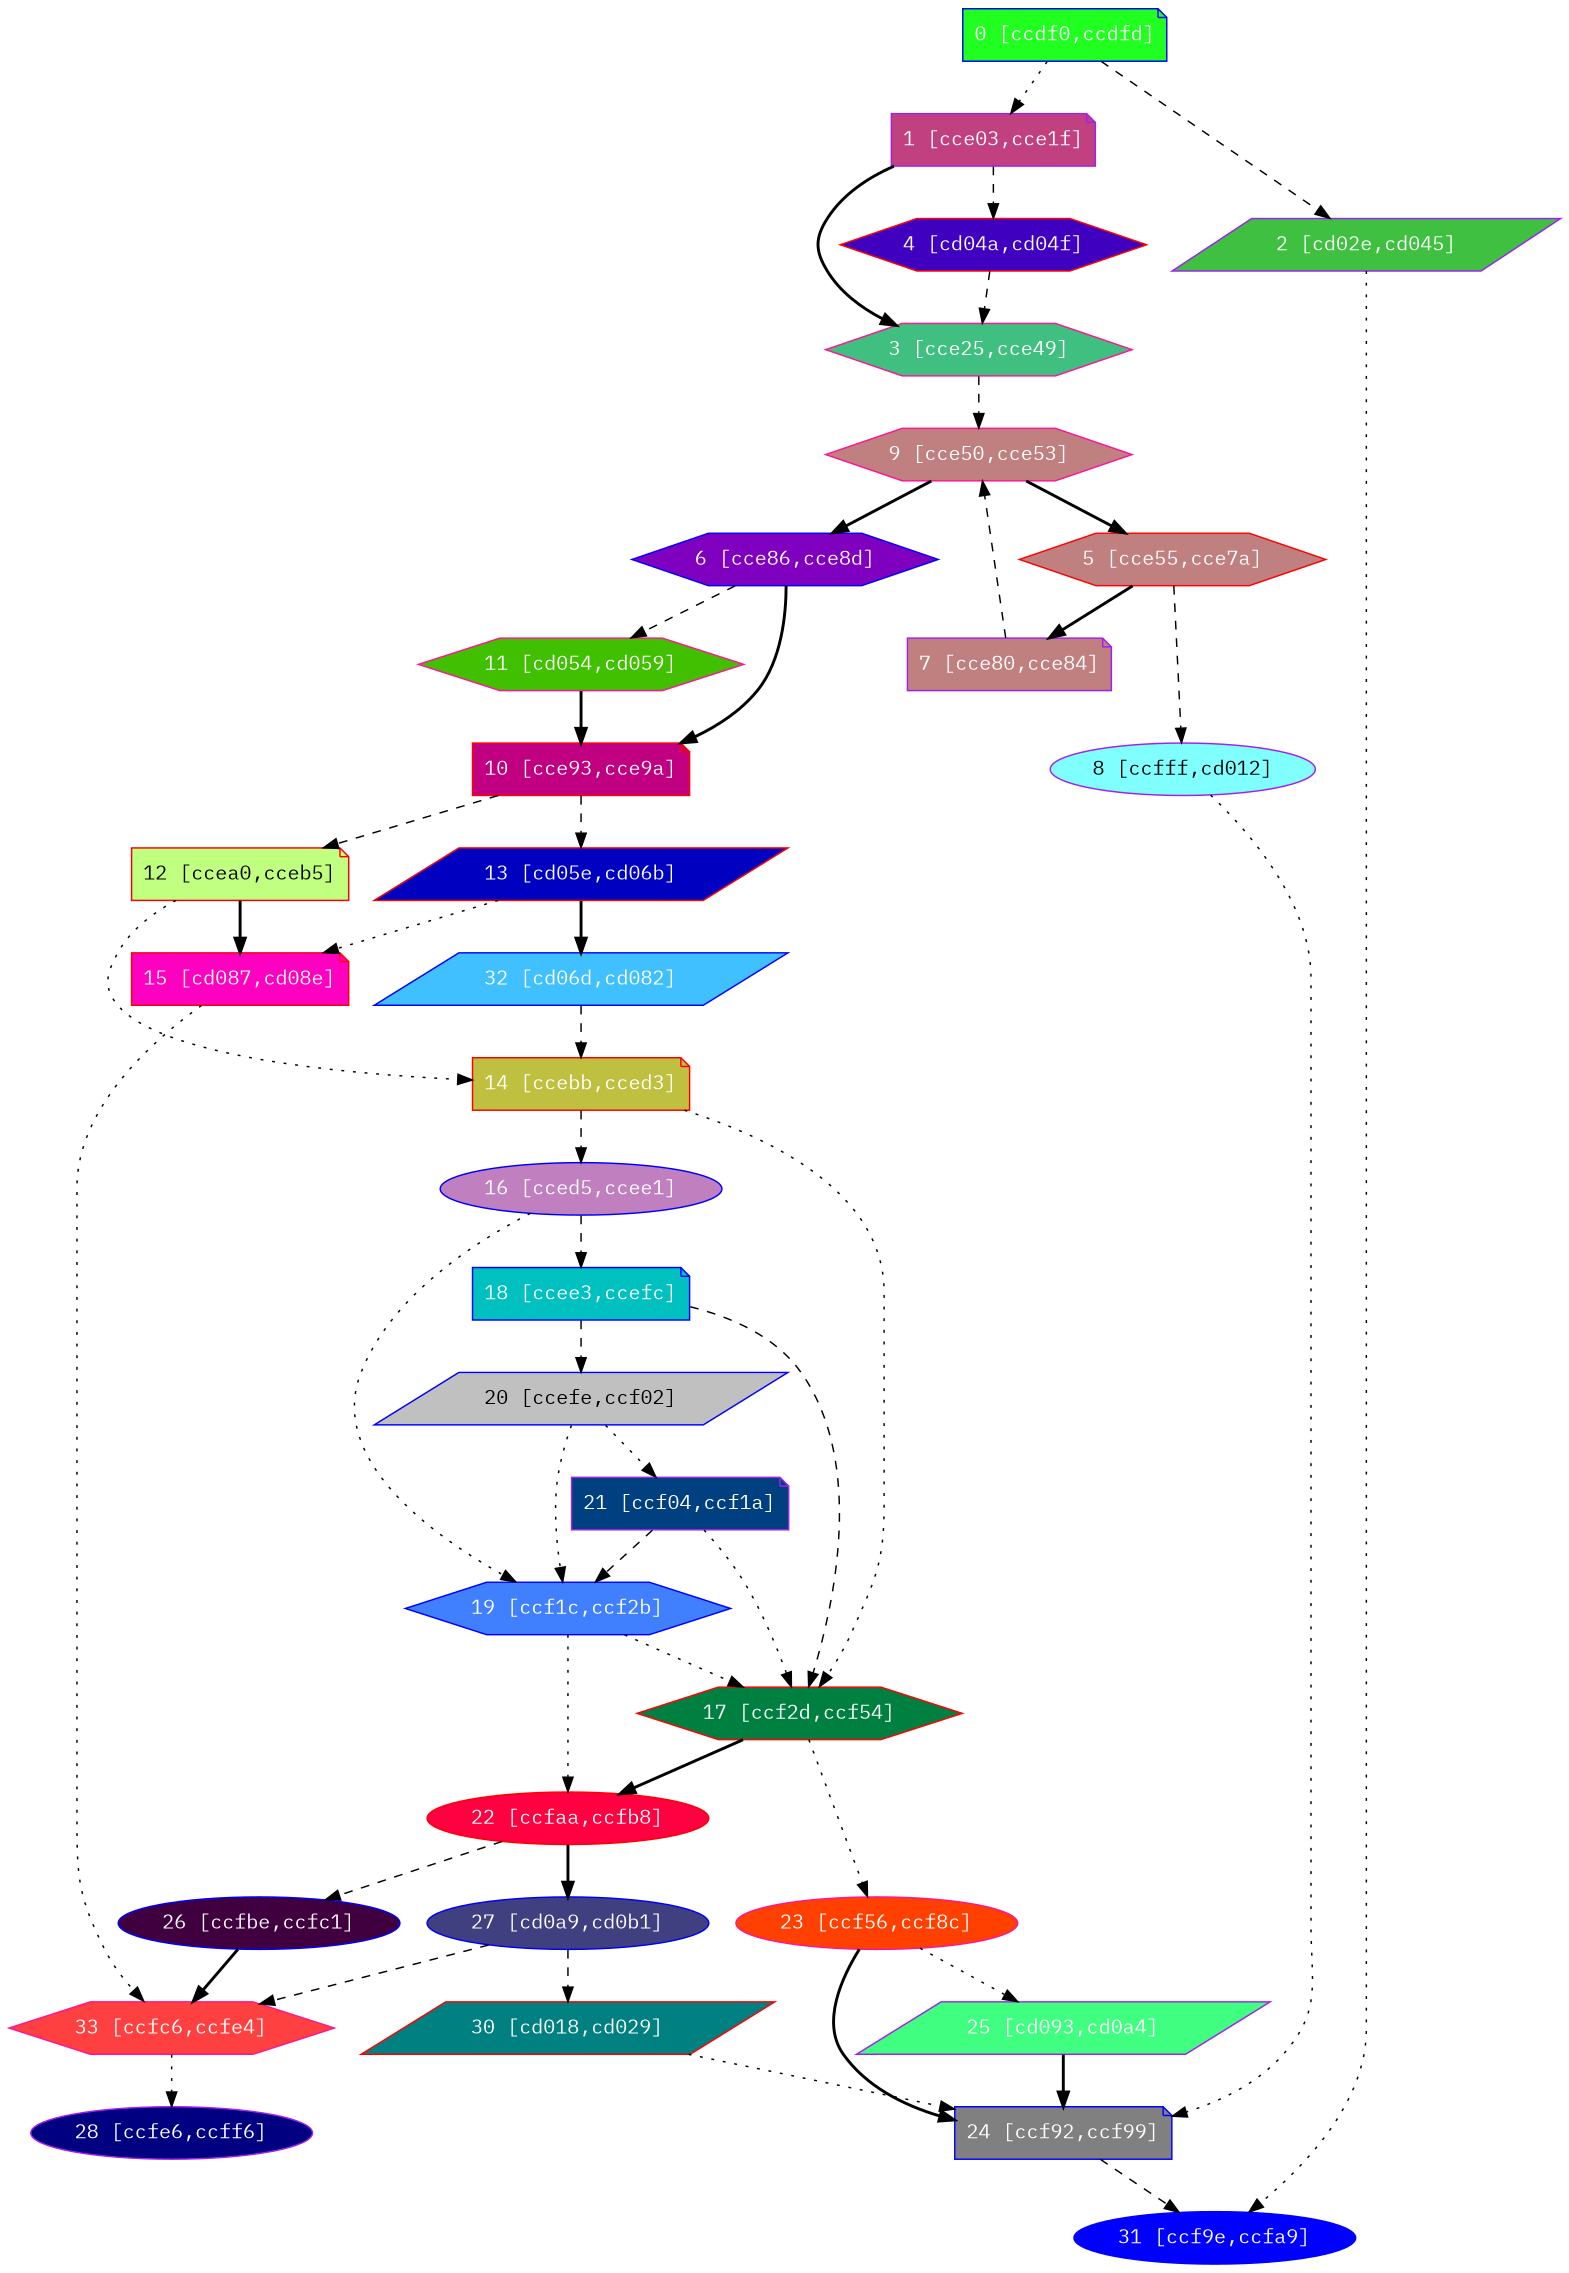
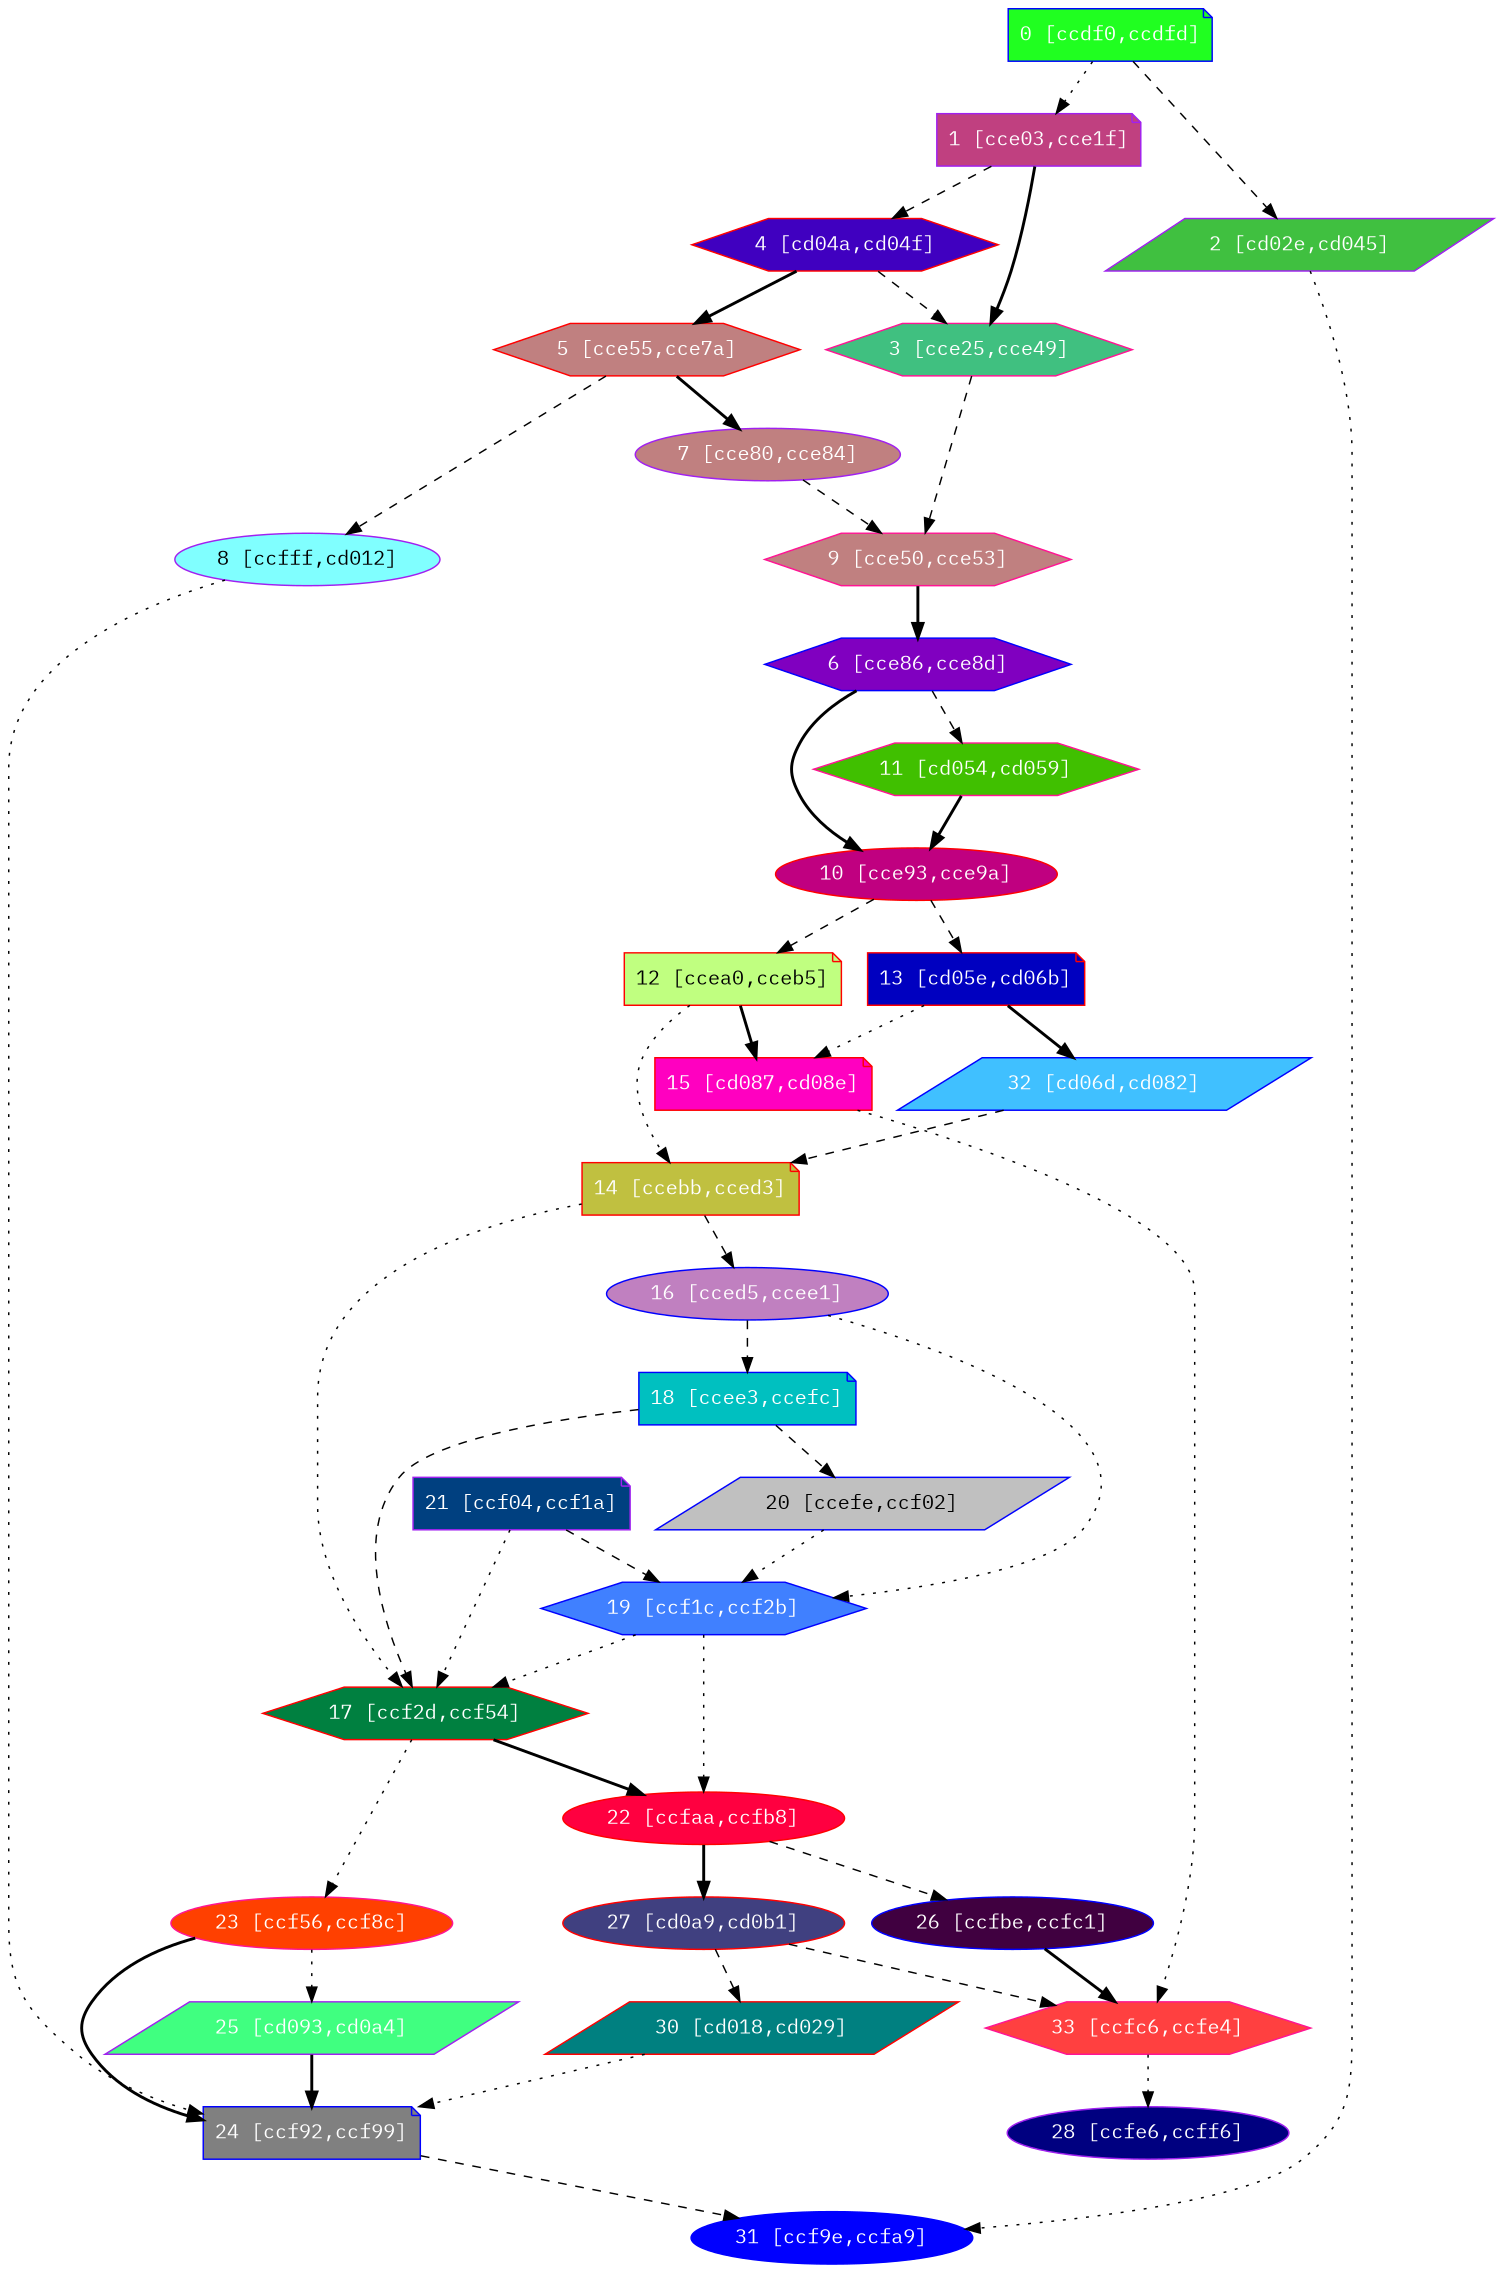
edge "9 [cce50,cce53]" -> "5 [cce55,cce7a]": now "4 [cd04a,cd04f]" -> "5 [cce55,cce7a]"
node "7 [cce80,cce84]": shape note -> ellipse
node "10 [cce93,cce9a]": shape note -> ellipse
node "13 [cd05e,cd06b]": shape parallelogram -> note
edge "20 [ccefe,ccf02]" -> "21 [ccf04,ccf1a]": removed
node "27 [cd0a9,cd0b1]": color blue -> red
